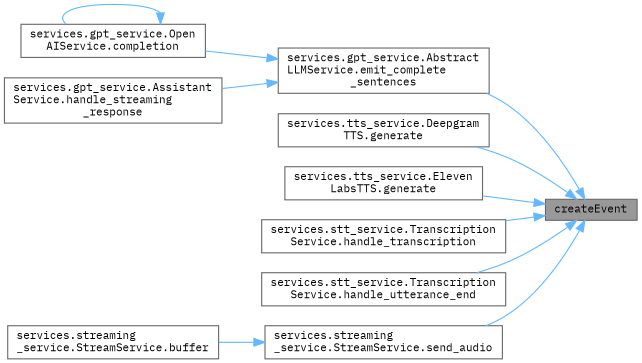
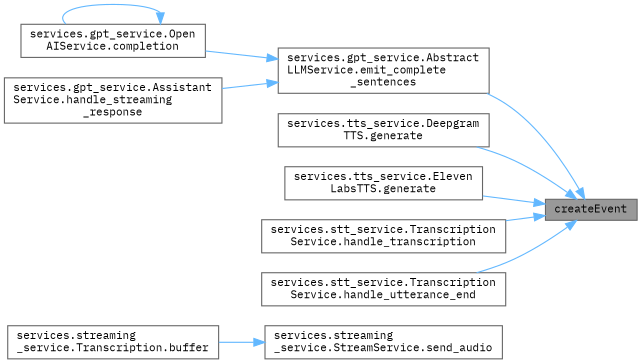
edge "services.streaming _service.StreamService.send_audio" -> "createEvent": removed
node "services.streaming _service.StreamService.buffer": label "services.streaming _service.StreamService.buffer" -> "services.streaming _service.Transcription.buffer"
